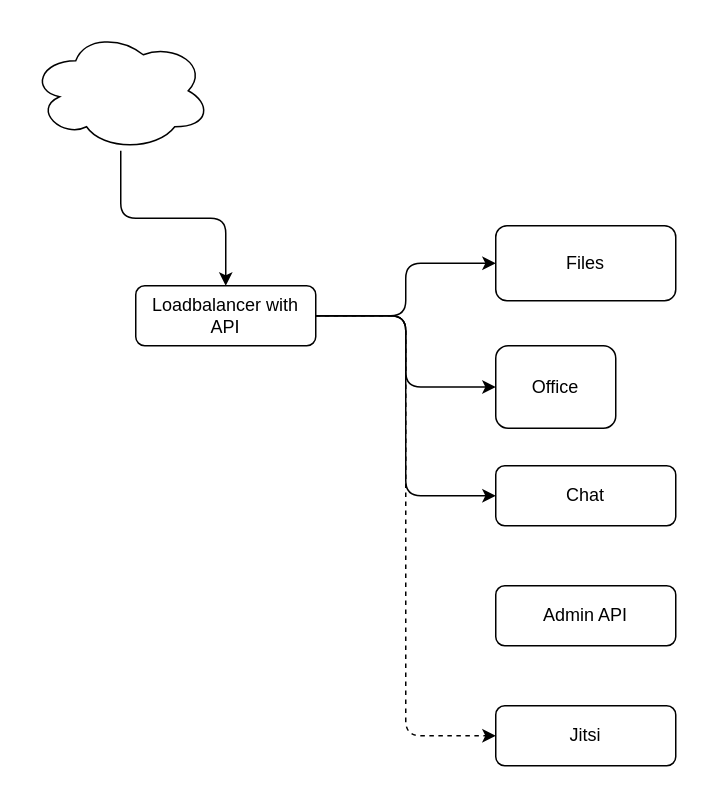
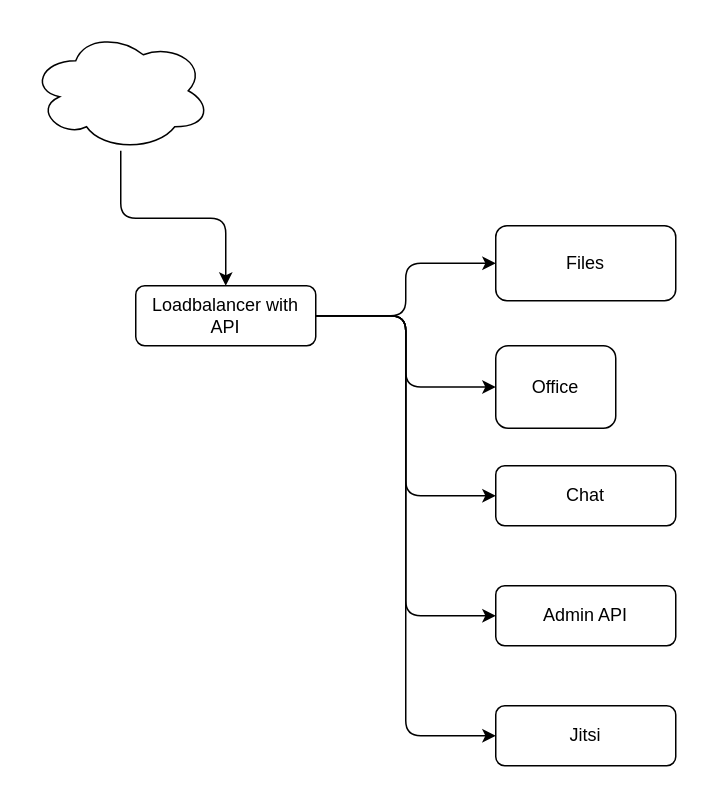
edge "Loadbalancer with API" -> "Admin API": added
edge "Loadbalancer with API" -> "Jitsi": style dashed -> solid
